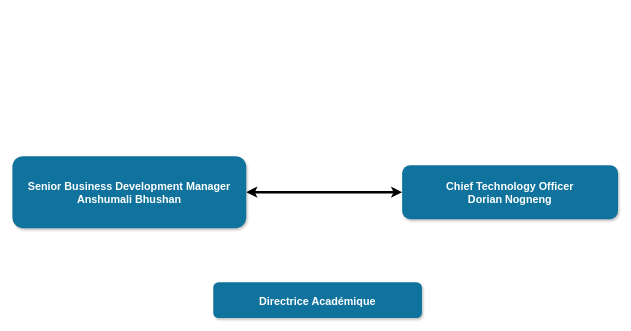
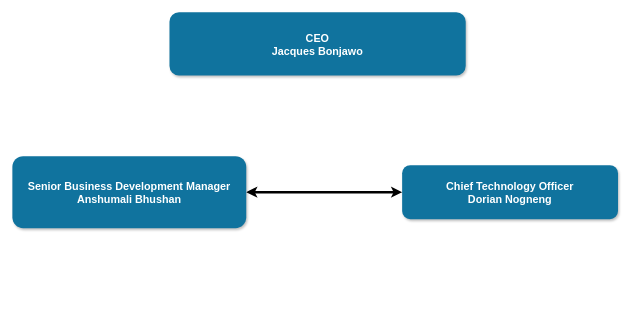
node "CEO Jacques Bonjawo": added
node "Directrice Académique": removed
